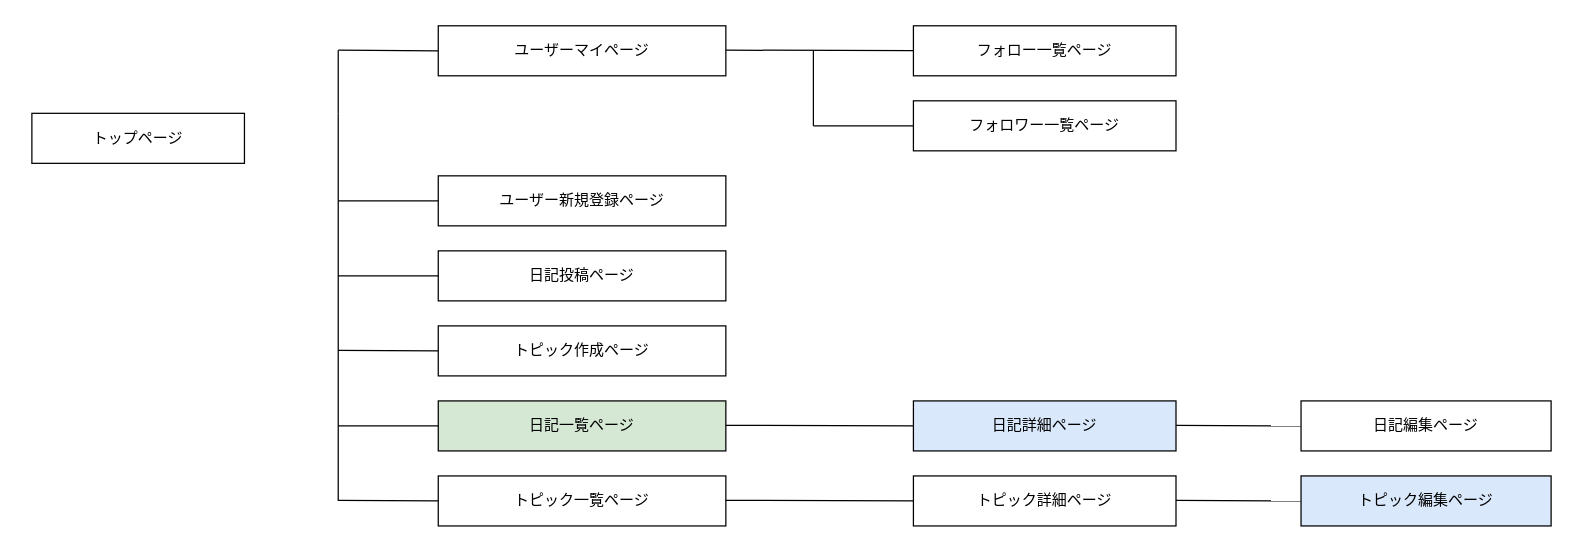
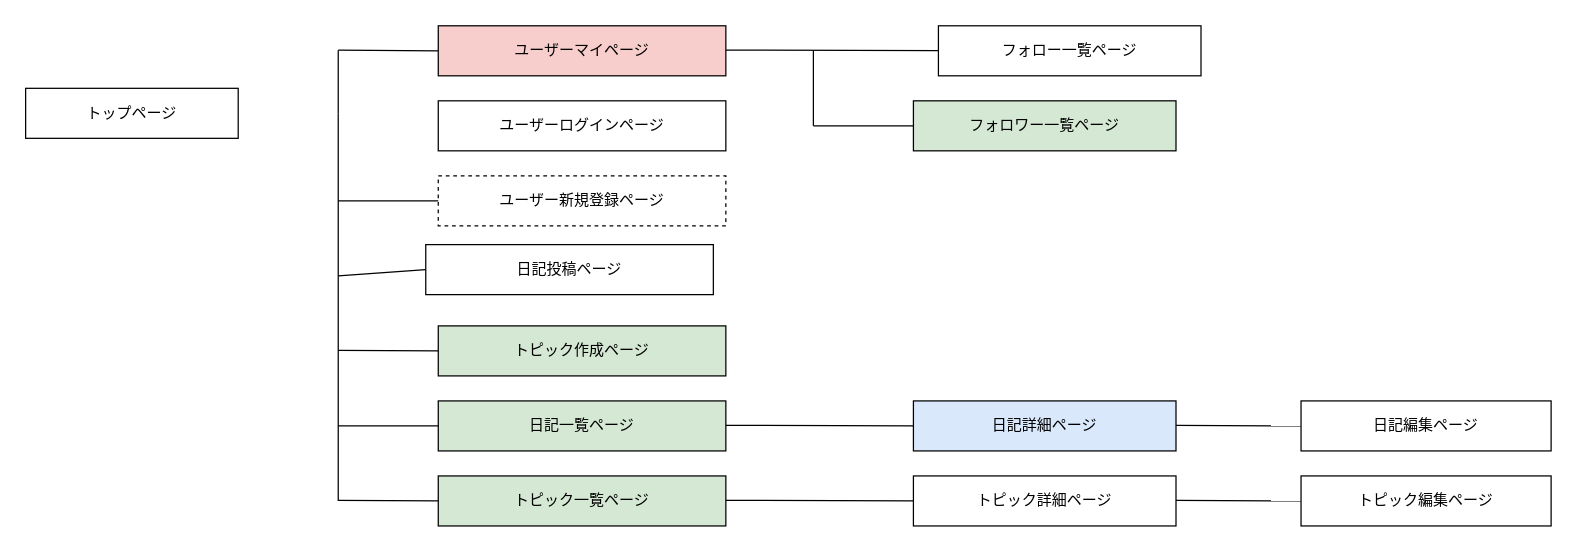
node "ユーザーマイページ": fillcolor #ffffff -> #f8cecc
node "フォロー一覧ページ": moved (1044, 51) -> (1069, 51)
node "ユーザーログインページ": added
node "フォロワー一覧ページ": fillcolor #ffffff -> #d5e8d4
node "トップページ": moved (138, 138) -> (132, 113)
node "ユーザー新規登録ページ": style solid -> dashed
node "日記投稿ページ": moved (582, 276) -> (569, 269)
node "トピック作成ページ": fillcolor #ffffff -> #d5e8d4
node "トピック一覧ページ": fillcolor #ffffff -> #d5e8d4
node "トピック編集ページ": fillcolor #dae8fc -> #ffffff
